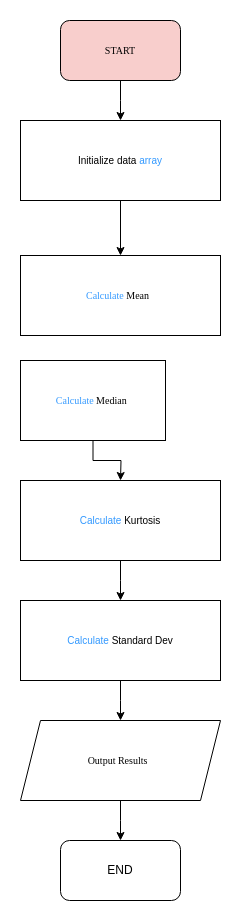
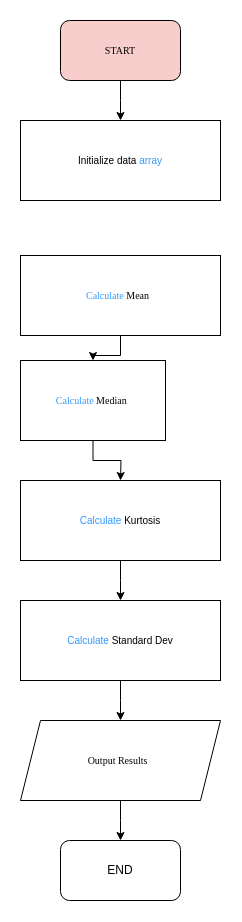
edge "Initialize data array" -> "Calculate Mean": removed
edge "Calculate Mean" -> "Calculate Median": added
